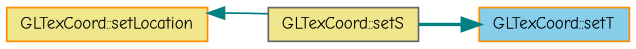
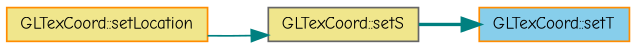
edge "GLTexCoord::setS" -> "GLTexCoord::setLocation": reversed
